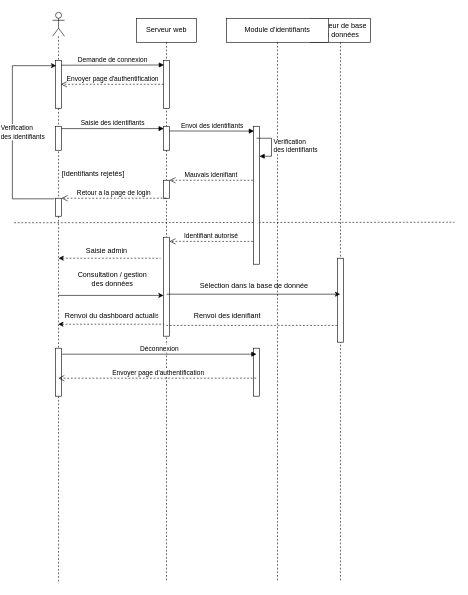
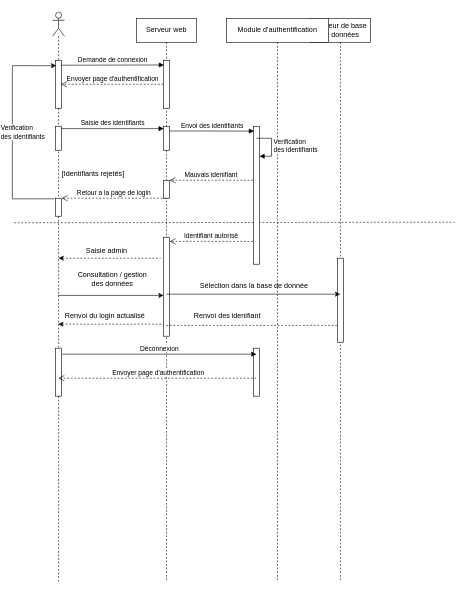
node "Module d'identifiants": label "Module d'identifiants" -> "Module d'authentification"
node "Renvoi du dashboard actualisé": label "Renvoi du dashboard actualisé" -> "Renvoi du login actualisé"
